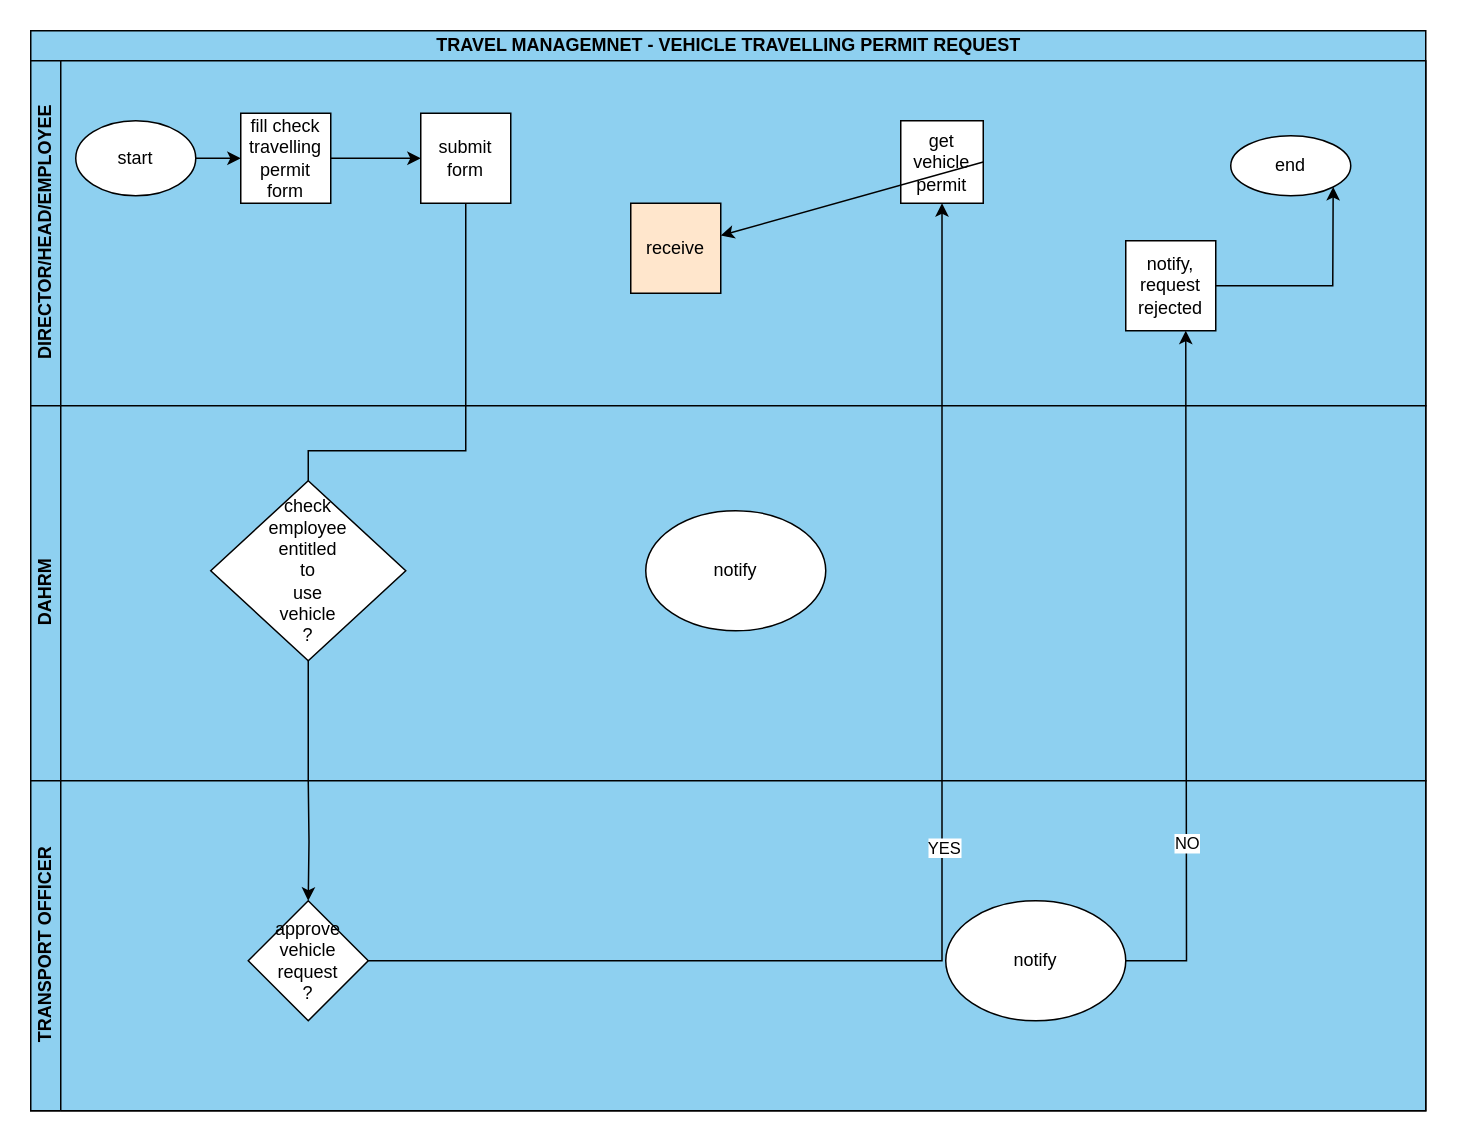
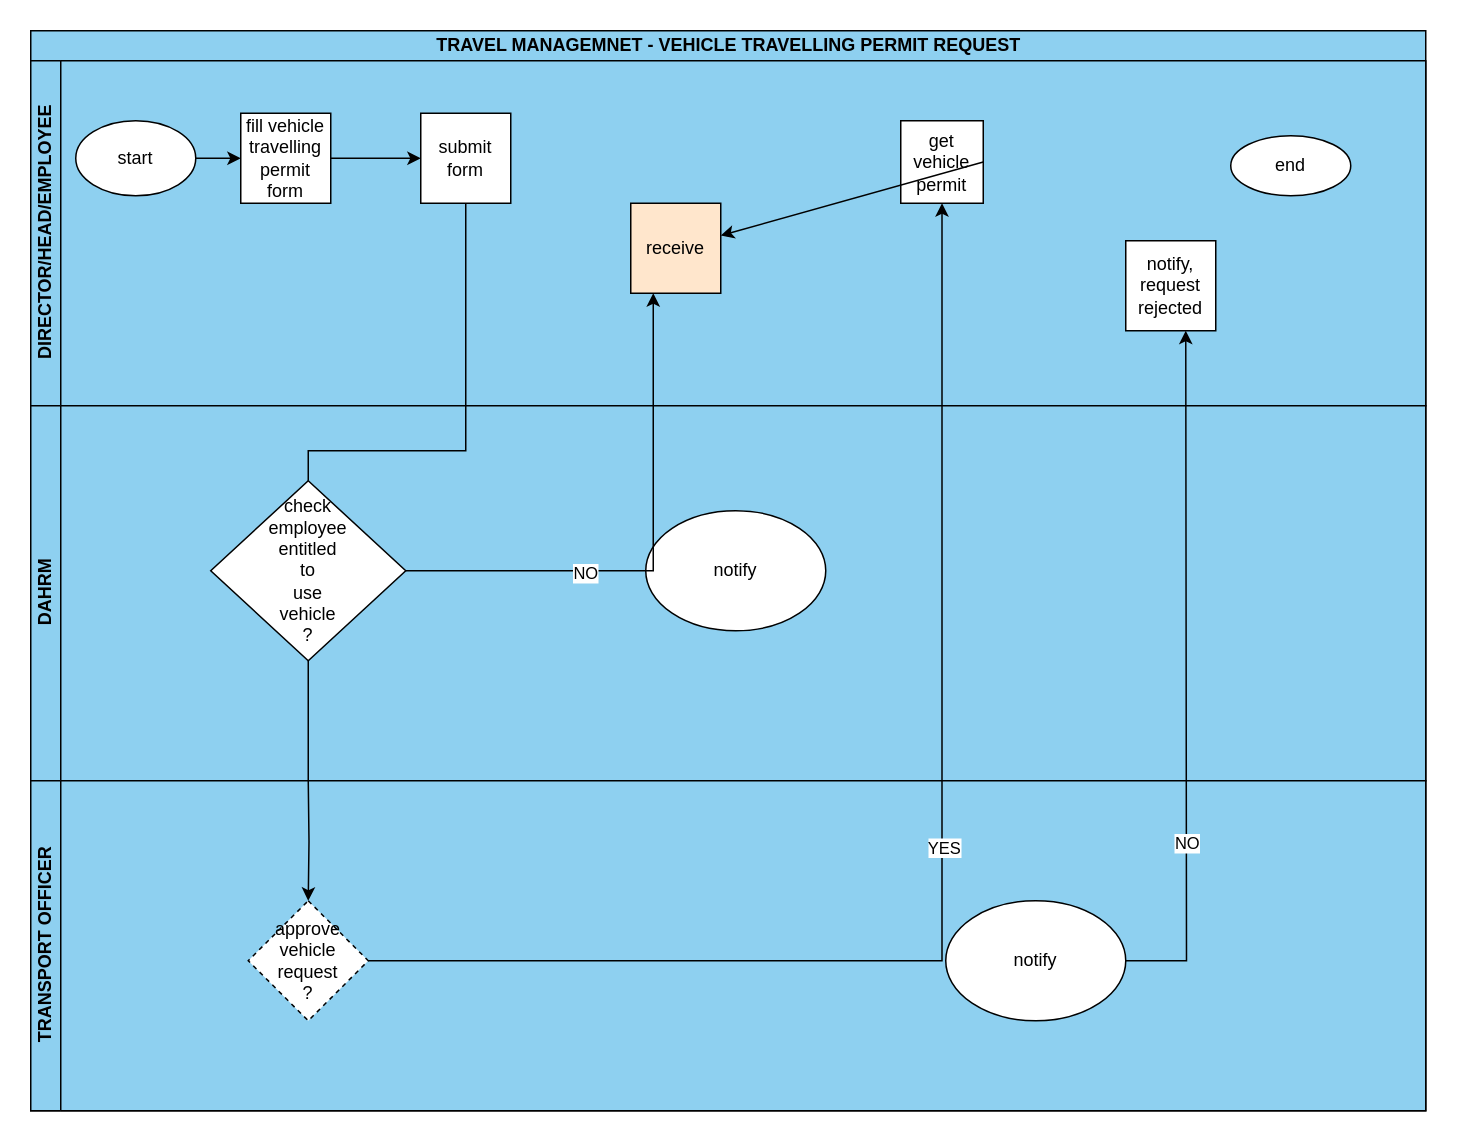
node "fill check travelling permit form": label "fill check travelling permit form" -> "fill vehicle travelling permit form"
edge "notify, request rejected" -> "end": removed
edge "check employee entitled to use vehicle ?" -> "receive": added, label "NO"
node "approve vehicle request ?": style solid -> dashed
